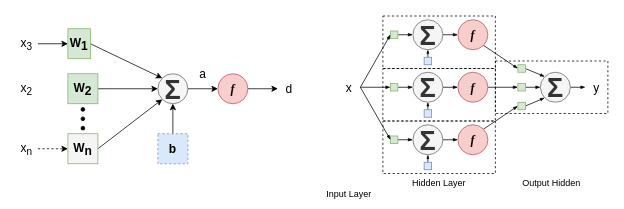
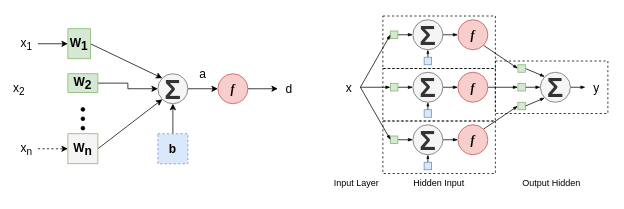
node "x3": label "x3" -> "x1"
node "x2": moved (27, 89) -> (19, 89)
node "W2": size 30x30 -> 30x19
node "Hidden Layer": label "Hidden Layer" -> "Hidden Input"
node "Input Layer": moved (349, 194) -> (357, 183)
